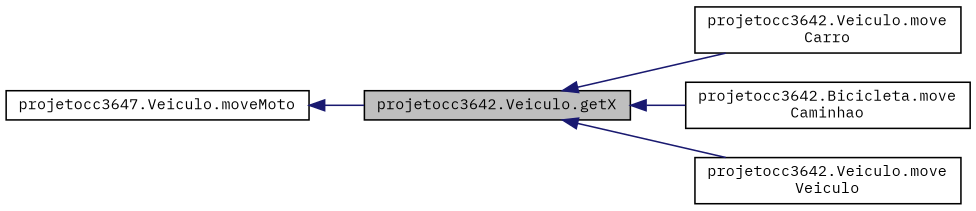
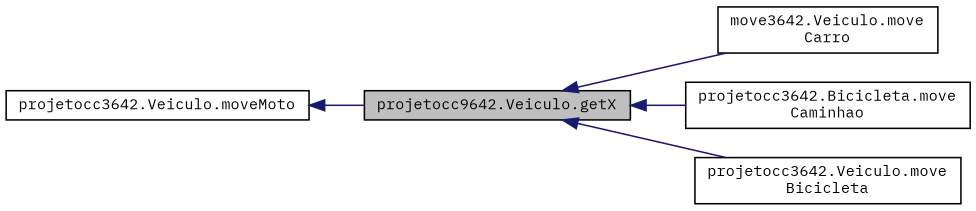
node "projetocc3642.Veiculo.move Carro": label "projetocc3642.Veiculo.move Carro" -> "move3642.Veiculo.move Carro"
node "projetocc3647.Veiculo.moveMoto": label "projetocc3647.Veiculo.moveMoto" -> "projetocc3642.Veiculo.moveMoto"
node "projetocc3642.Veiculo.getX": label "projetocc3642.Veiculo.getX" -> "projetocc9642.Veiculo.getX"
node "projetocc3642.Veiculo.move Veiculo": label "projetocc3642.Veiculo.move Veiculo" -> "projetocc3642.Veiculo.move Bicicleta"
